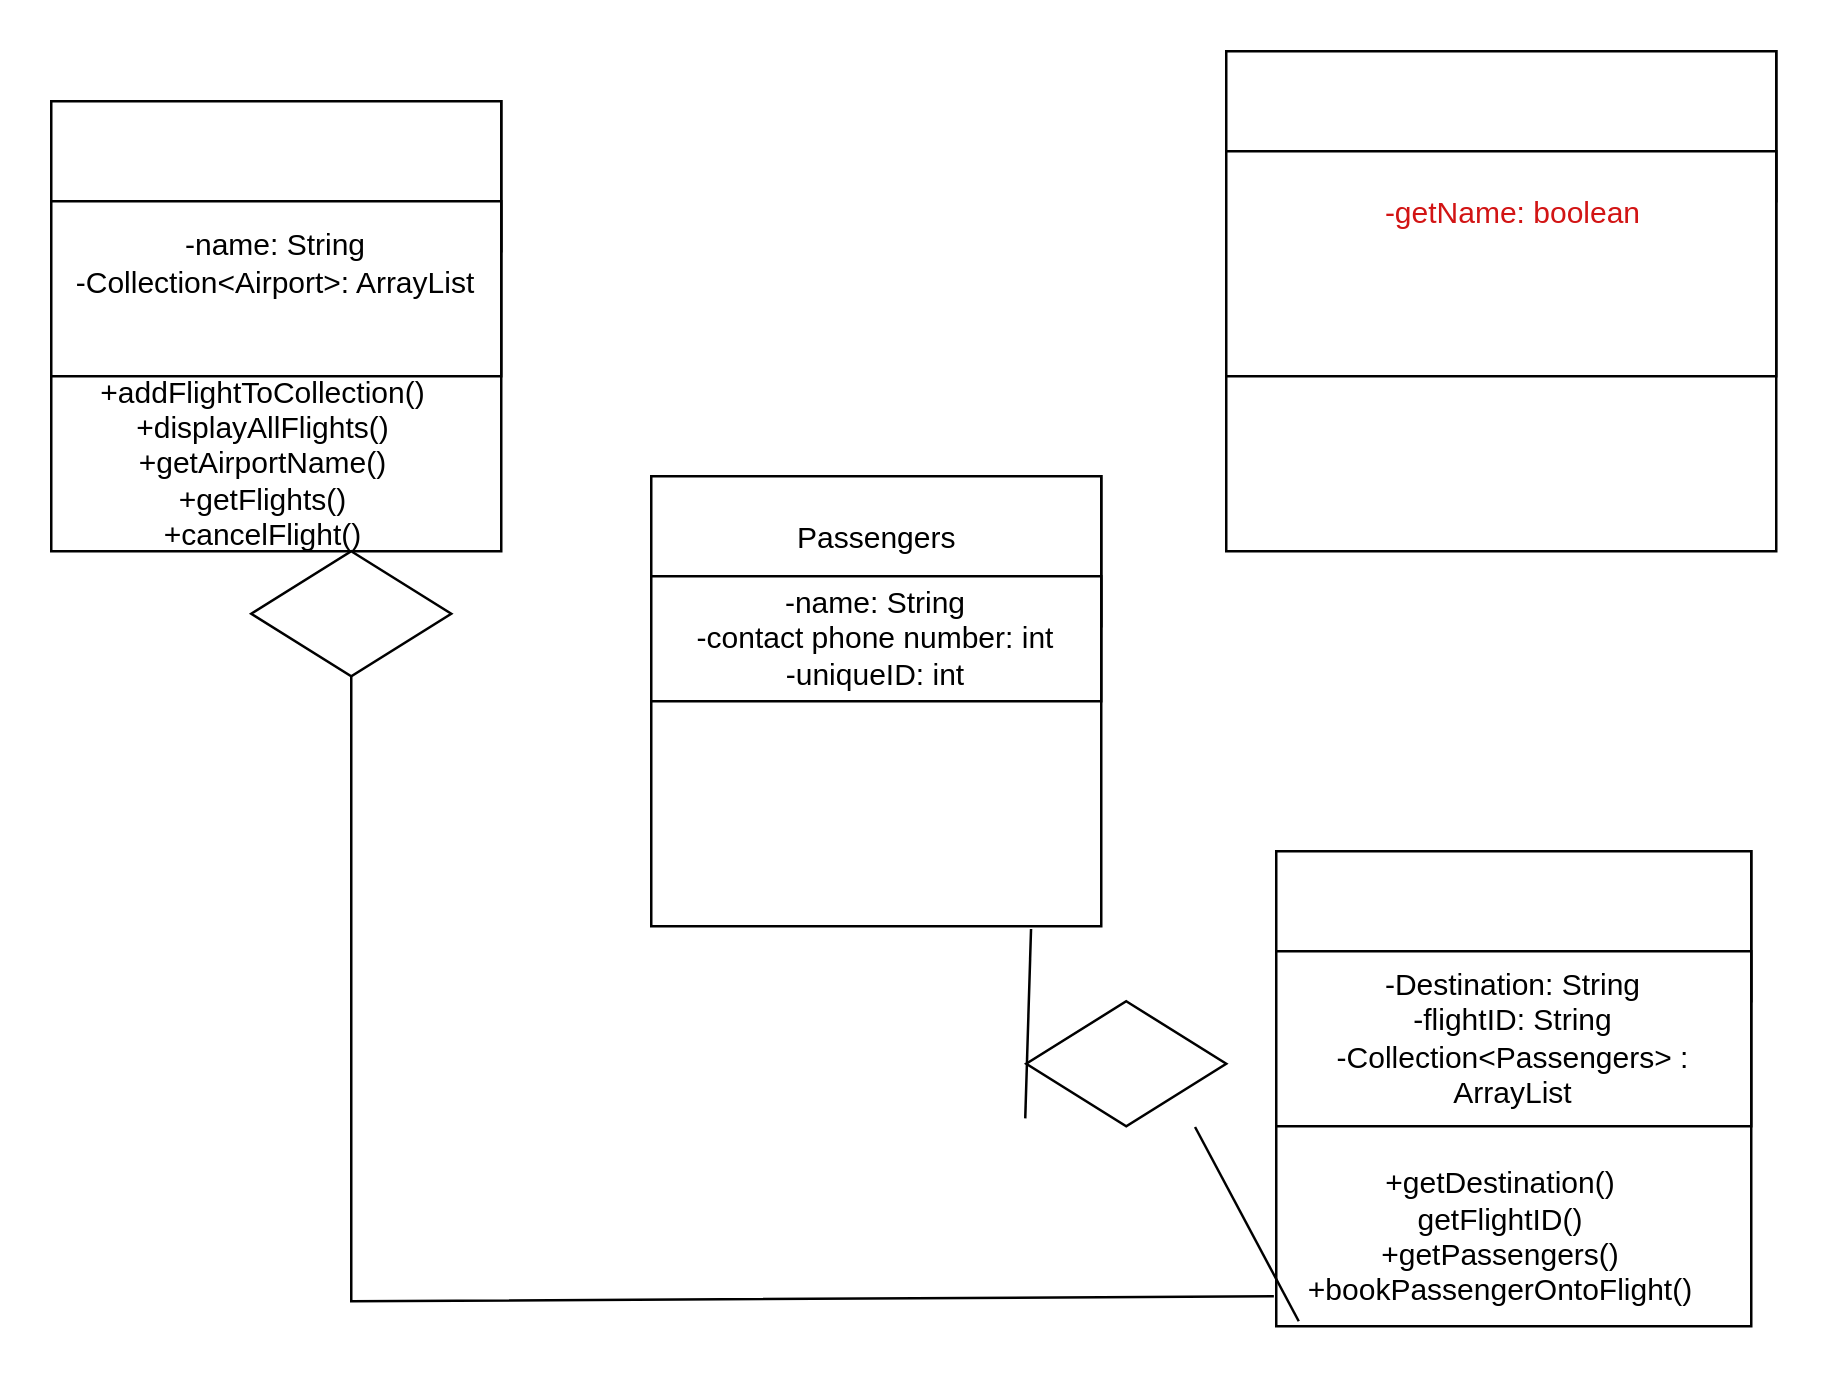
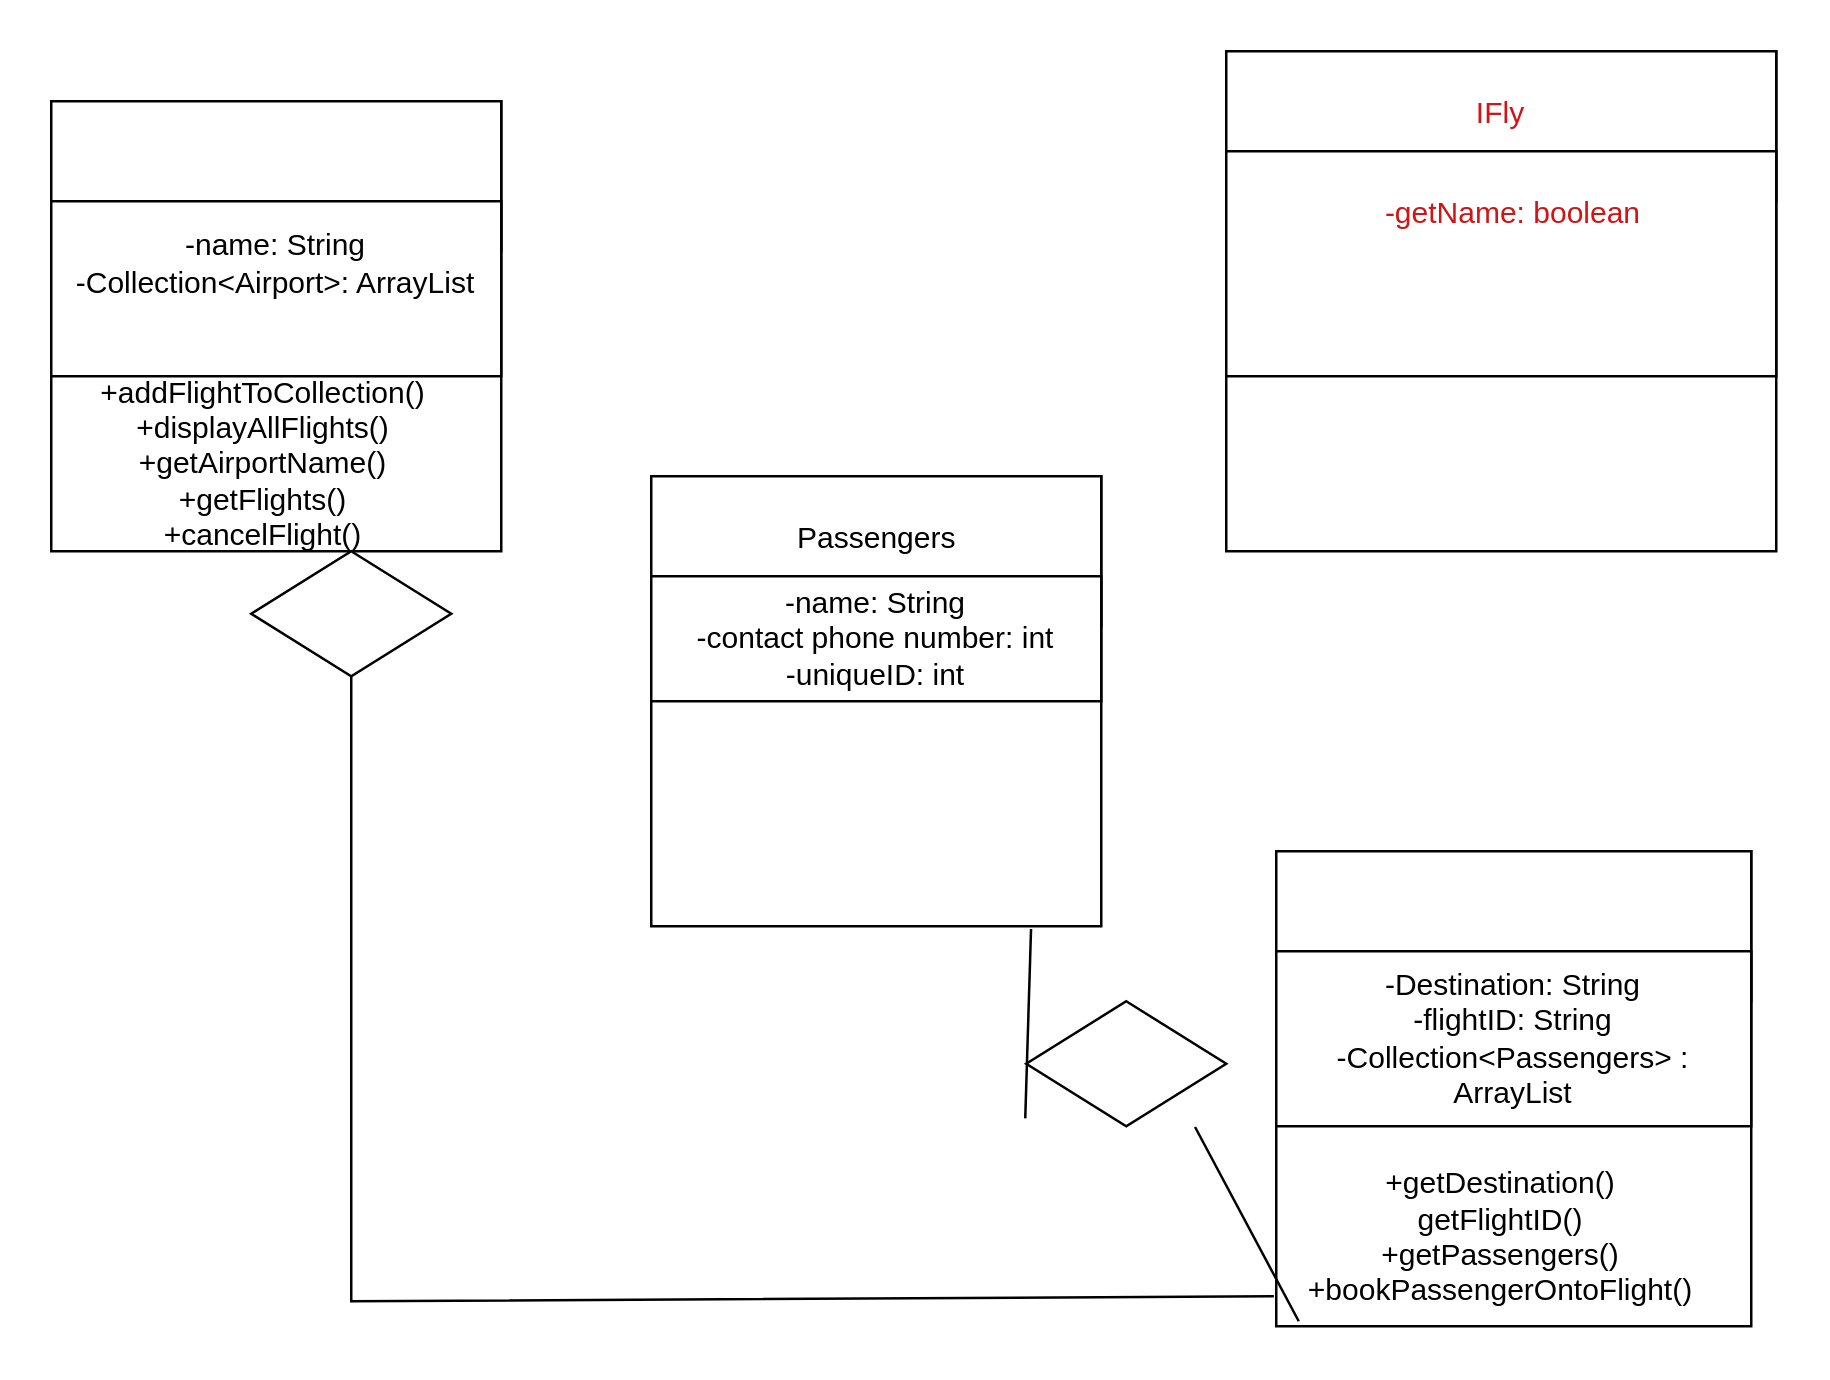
node "IFly": added
